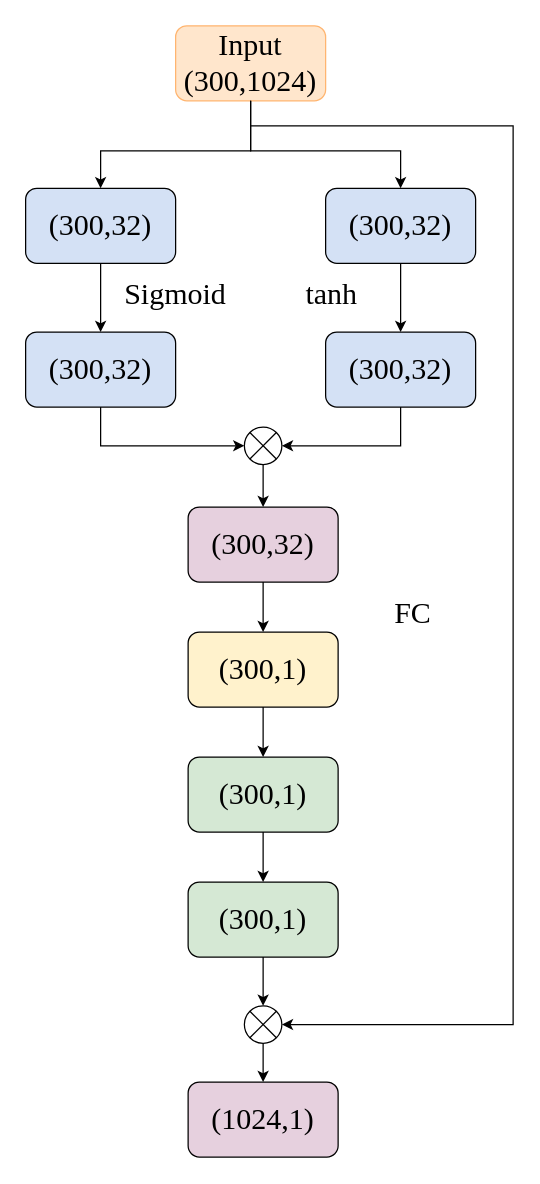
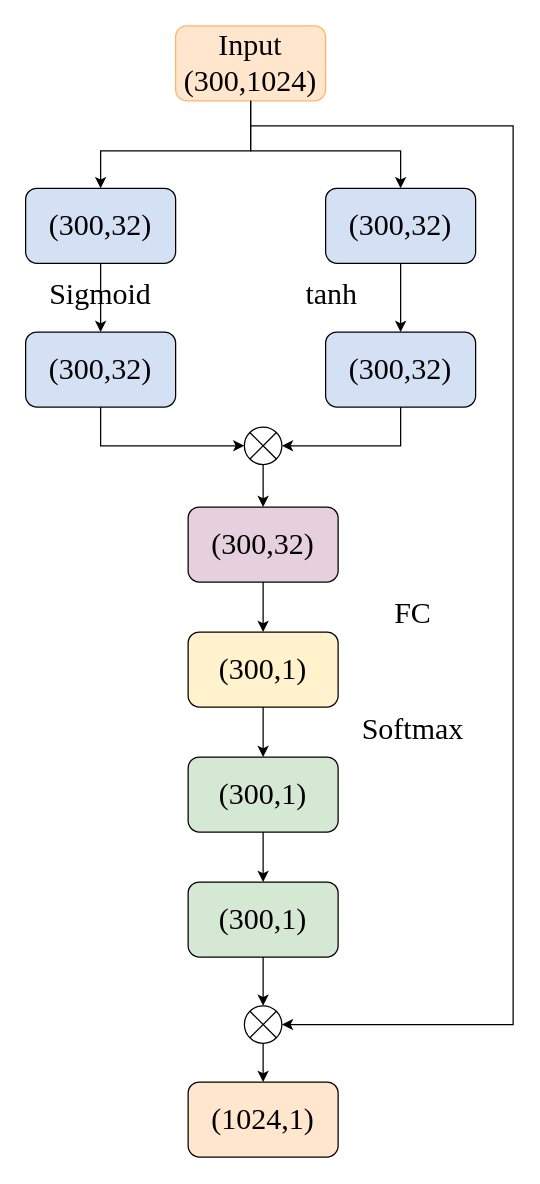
node "Sigmoid": moved (176, 294) -> (101, 294)
node "Softmax": added
node "(1024,1)": fillcolor #e6d0de -> #ffe6cc
